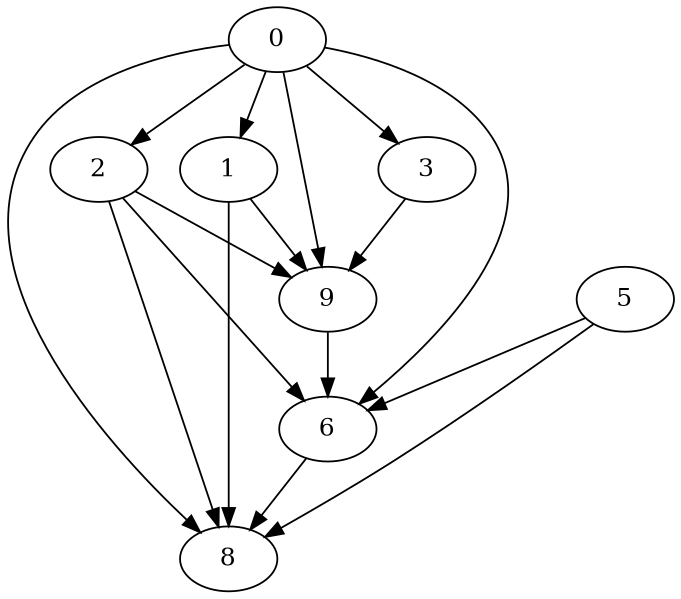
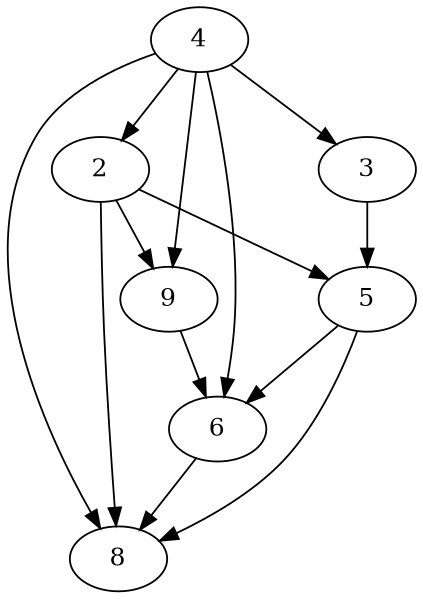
node "0": label "0" -> "4"
node "1": removed
edge "3" -> "9": now "3" -> "5"
edge "2" -> "6": now "2" -> "5"
